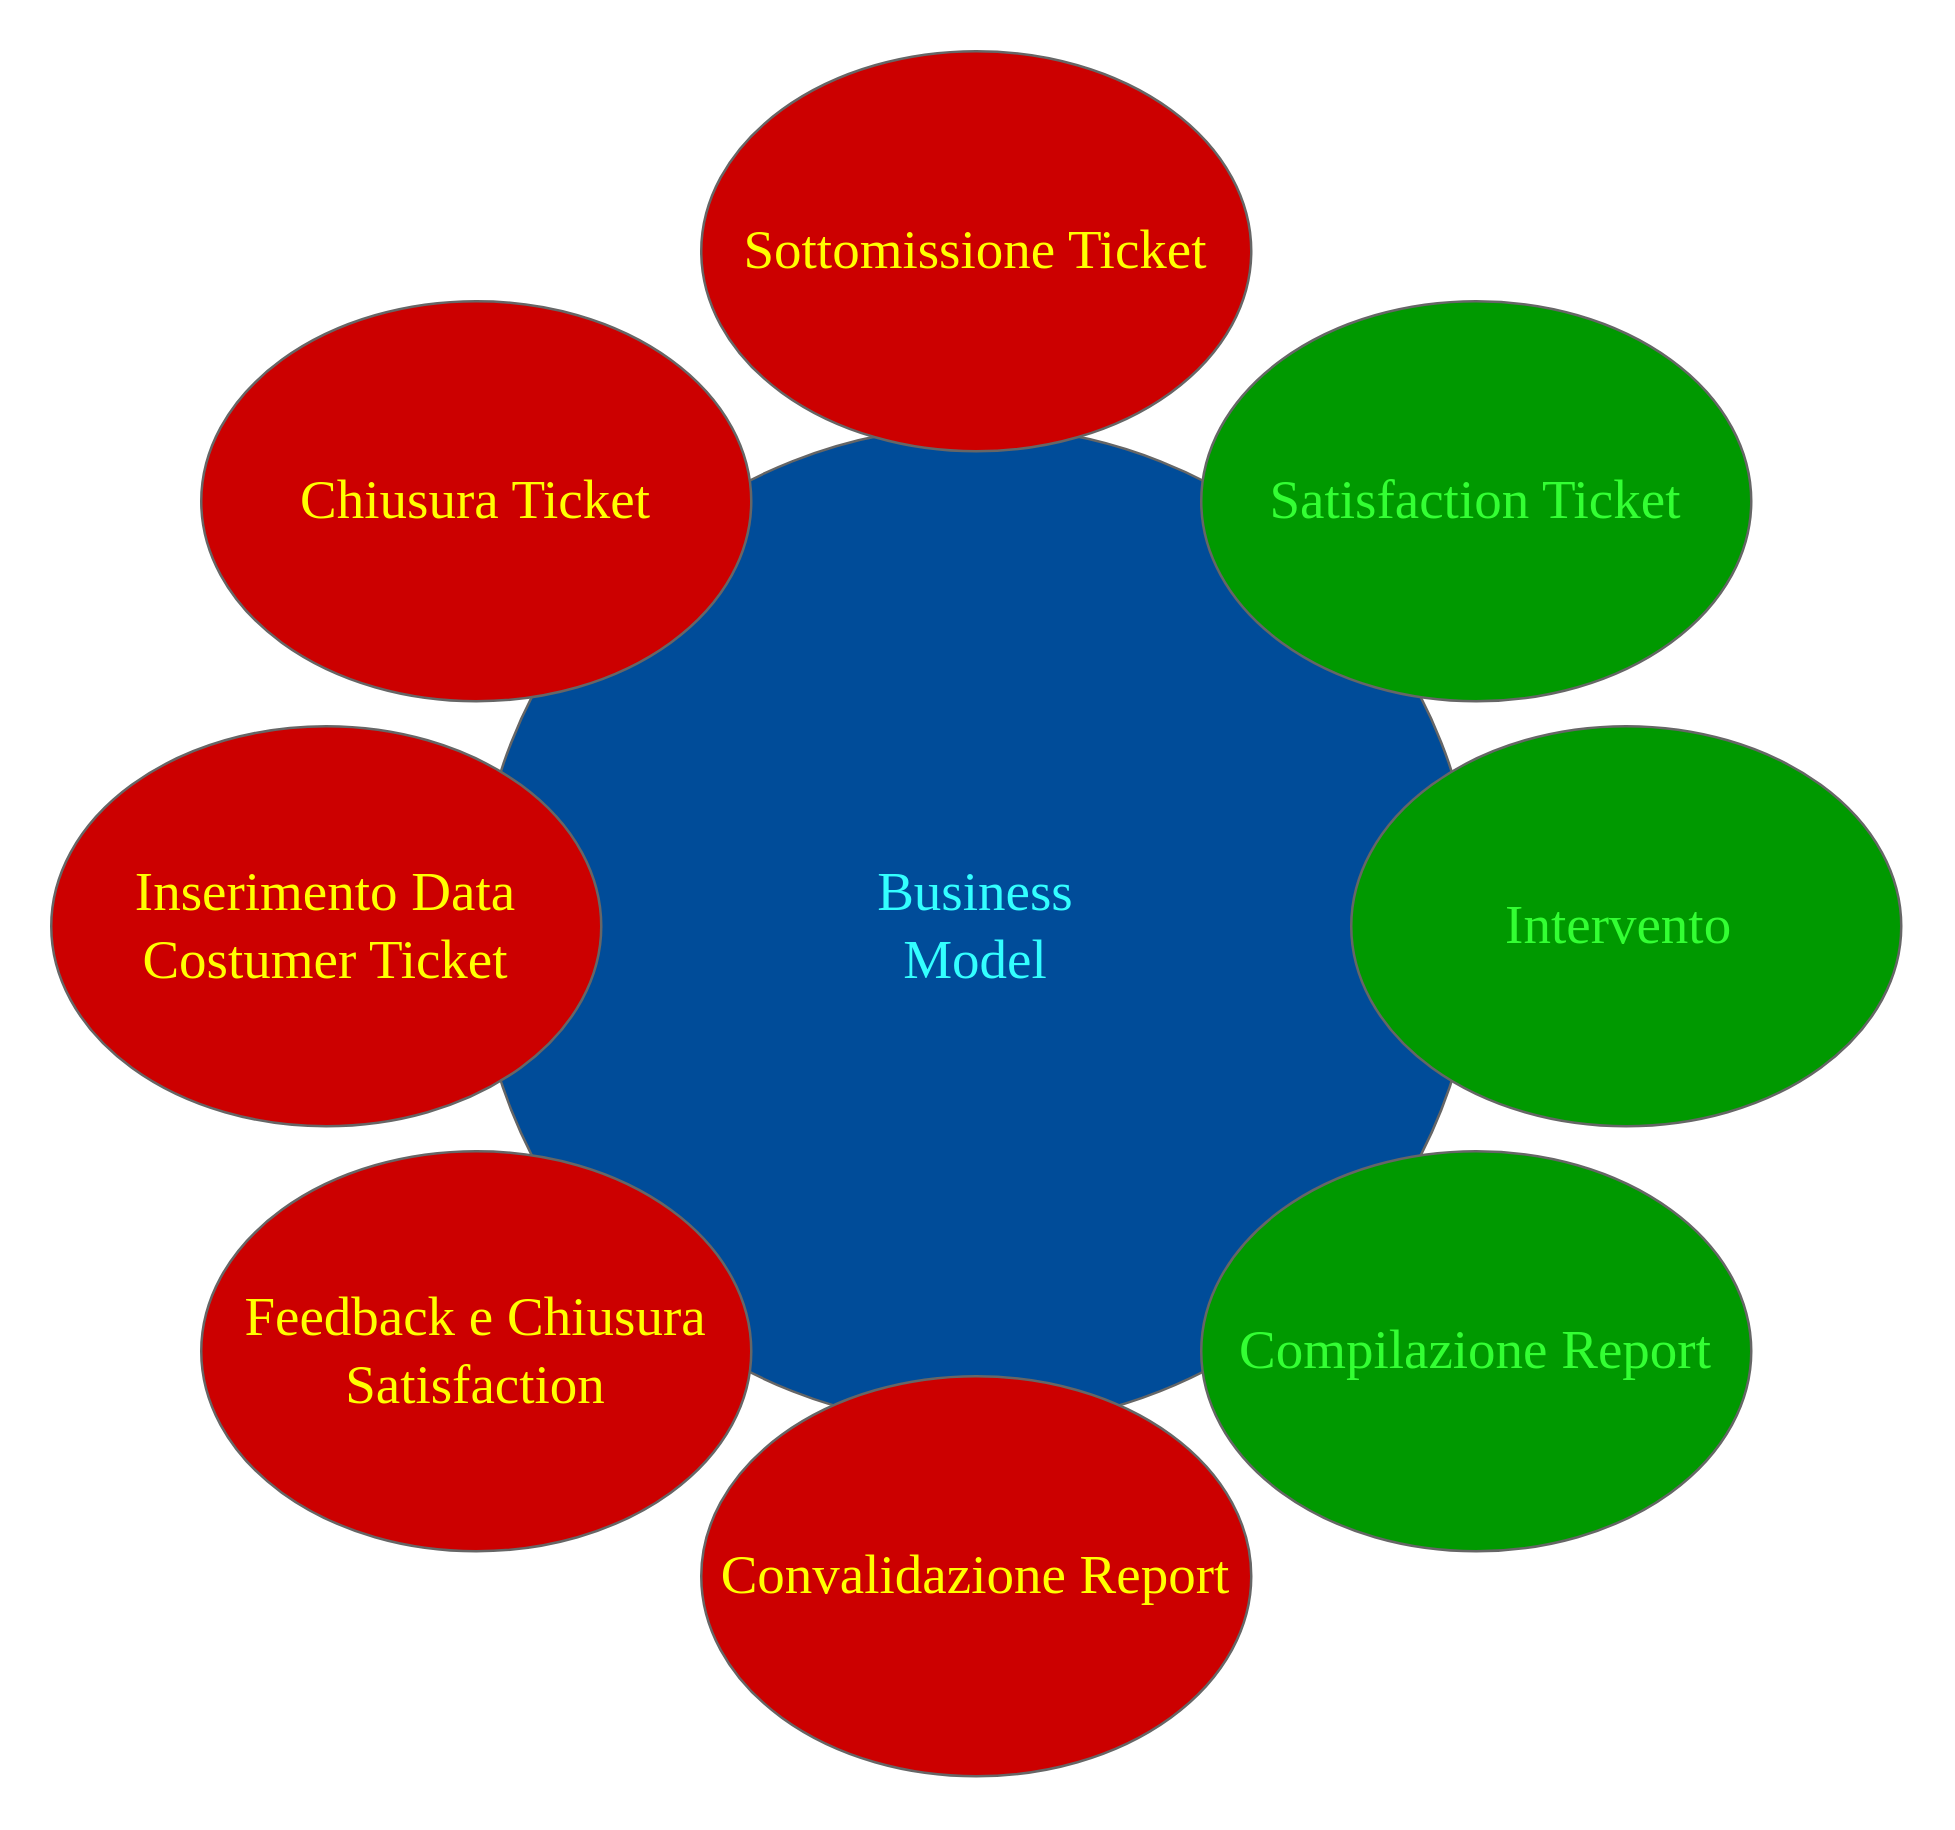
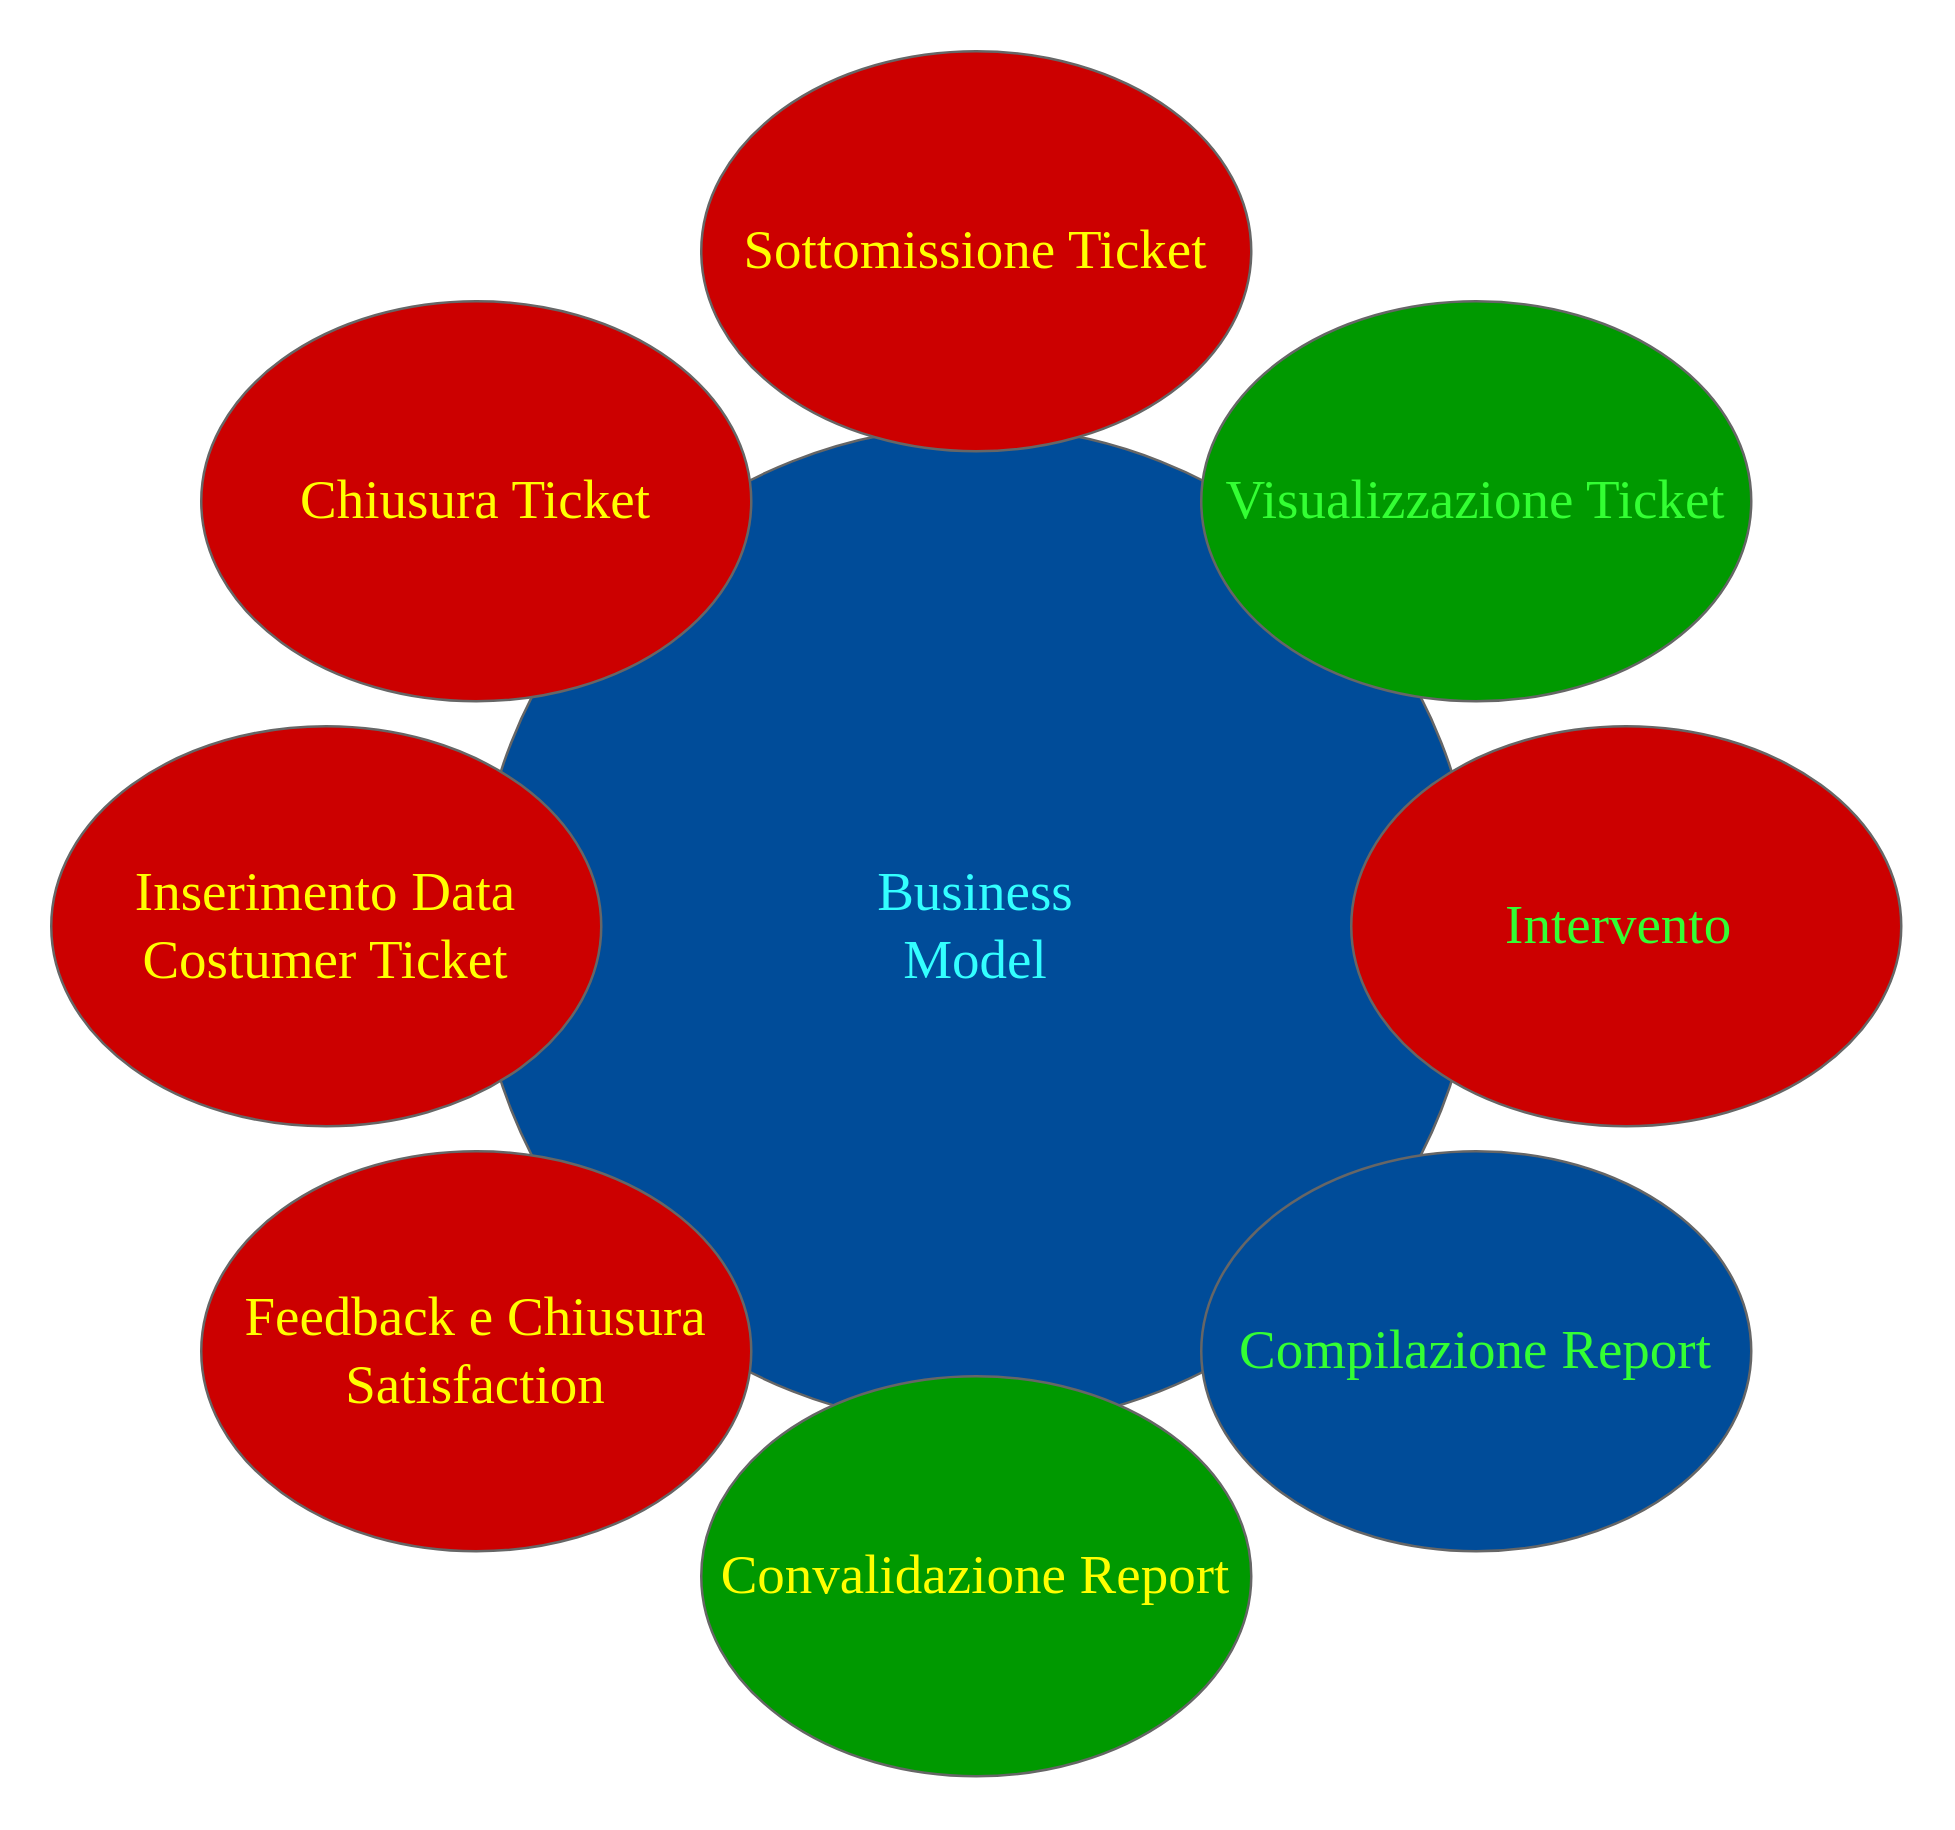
node "Satisfaction Ticket": label "Satisfaction Ticket" -> "Visualizzazione Ticket"
node "Intervento": fillcolor #009900 -> #cc0000
node "Compilazione Report": fillcolor #009900 -> #004c99
node "Convalidazione Report": fillcolor #cc0000 -> #009900
